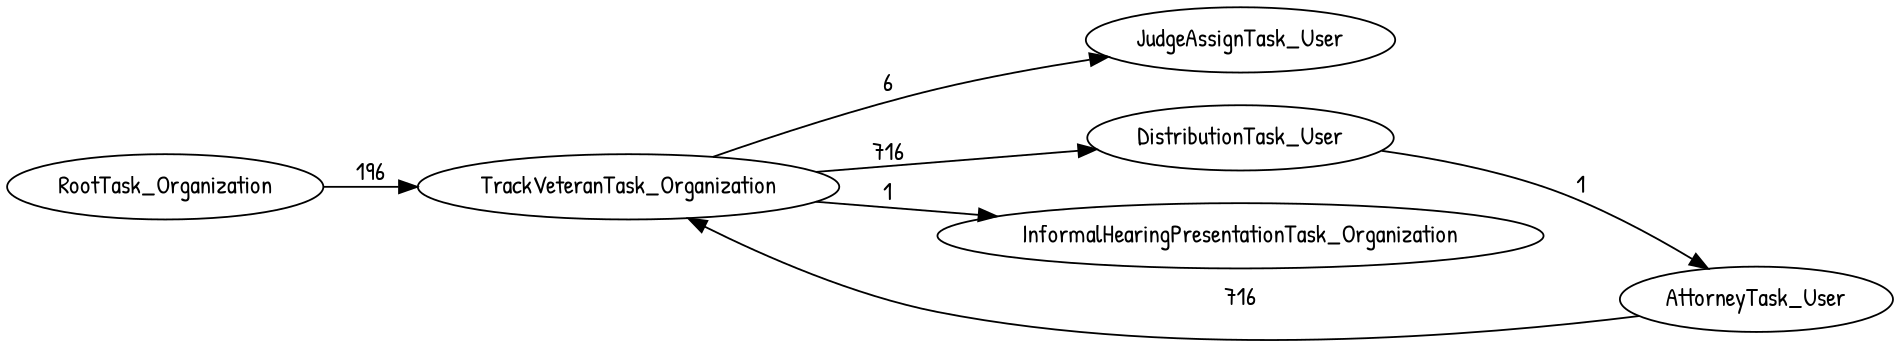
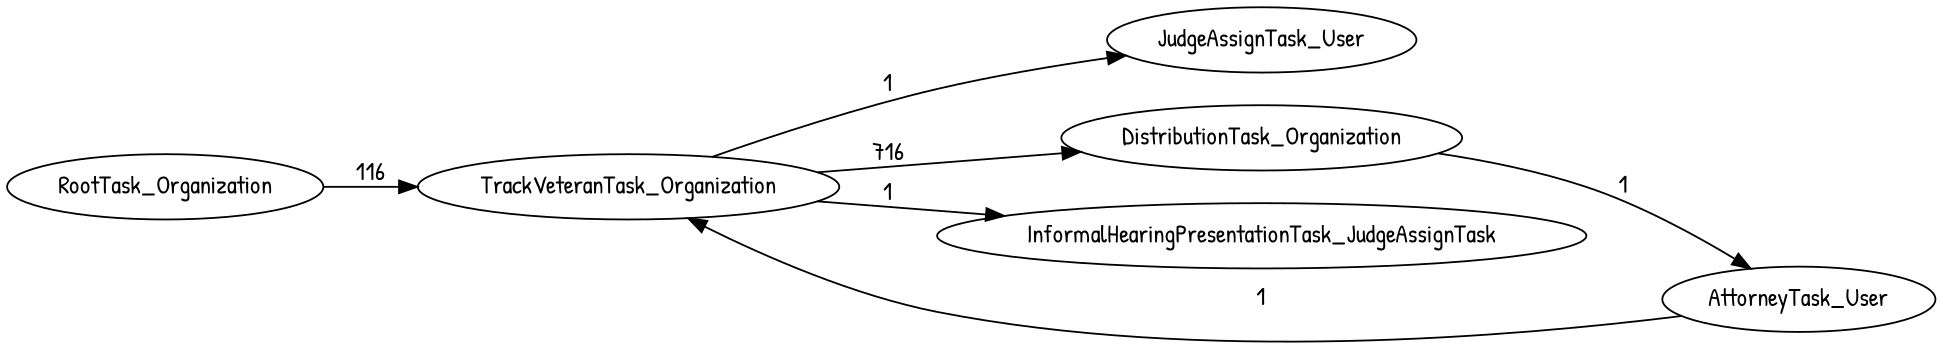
edge "TrackVeteranTask_Organization" -> "JudgeAssignTask_User": label "6" -> "1"
node "DistributionTask_User": label "DistributionTask_User" -> "DistributionTask_Organization"
edge "RootTask_Organization" -> "TrackVeteranTask_Organization": label "196" -> "116"
node "InformalHearingPresentationTask_Organization": label "InformalHearingPresentationTask_Organization" -> "InformalHearingPresentationTask_JudgeAssignTask"
edge "AttorneyTask_User" -> "TrackVeteranTask_Organization": label "716" -> "1"
